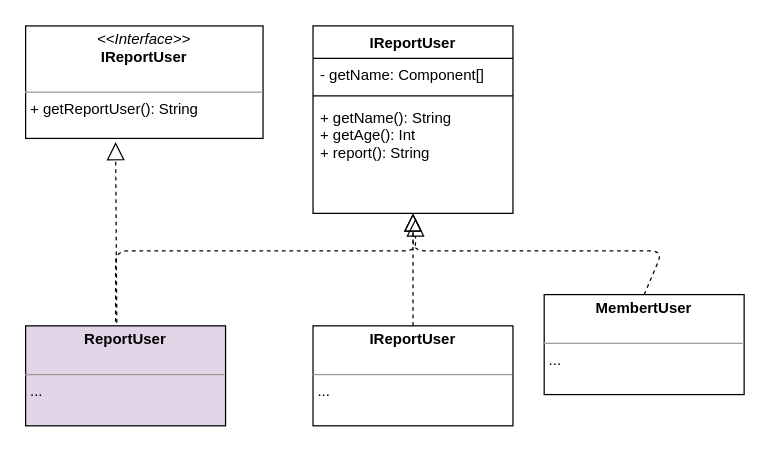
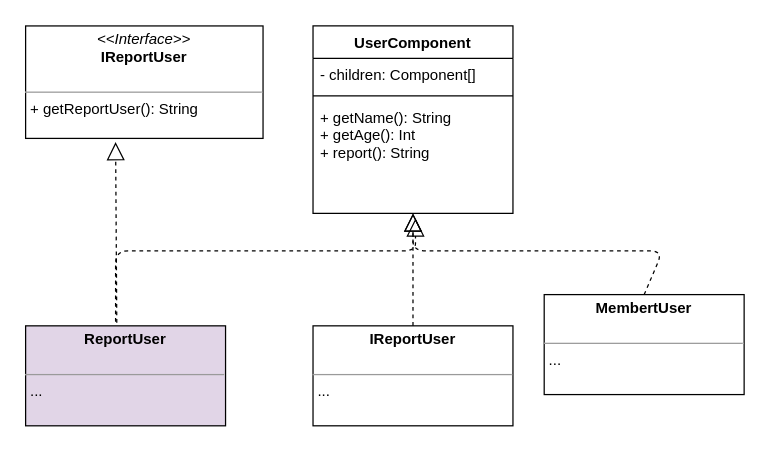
node "IReportUser": label "IReportUser" -> "UserComponent"
node "- getName: Component[]": label "- getName: Component[]" -> "- children: Component[]"
